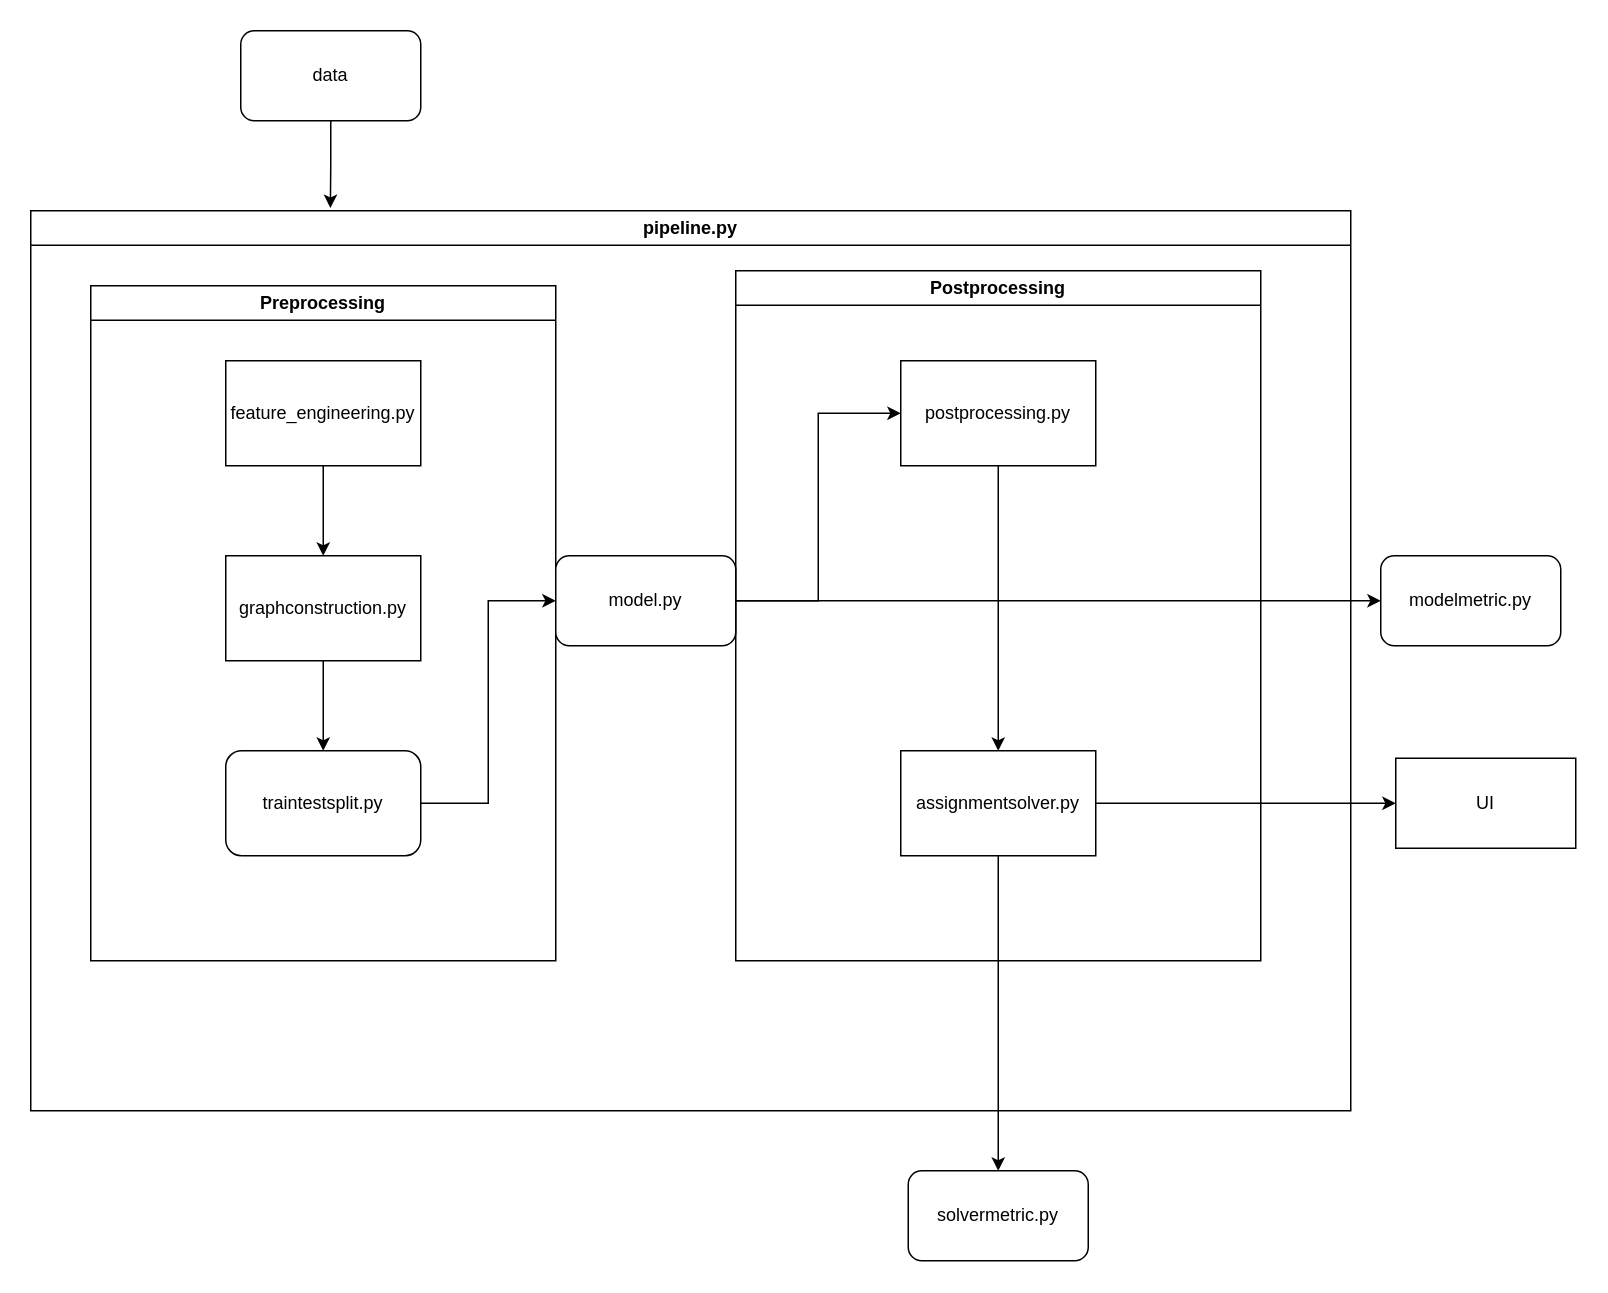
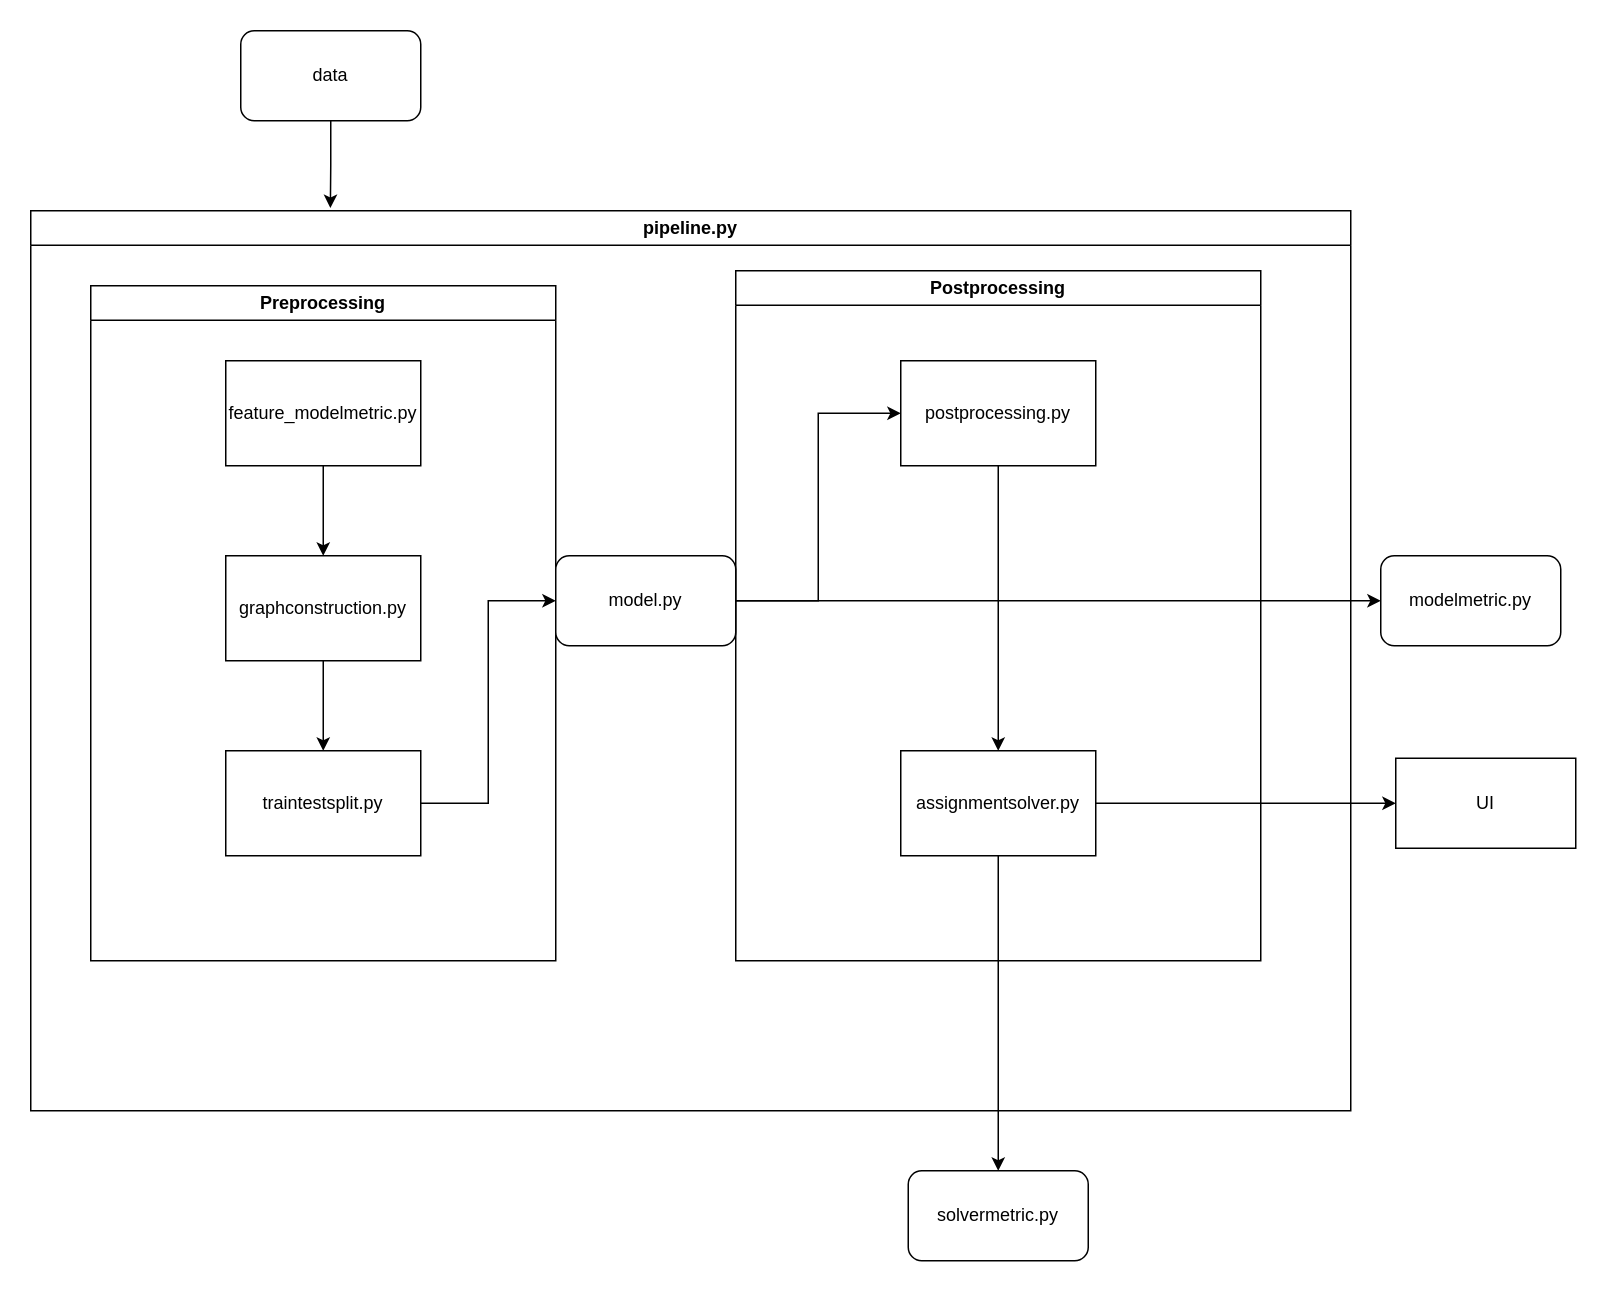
node "feature_engineering.py": label "feature_engineering.py" -> "feature_modelmetric.py"
node "traintestsplit.py": shape rounded rectangle -> rectangle
